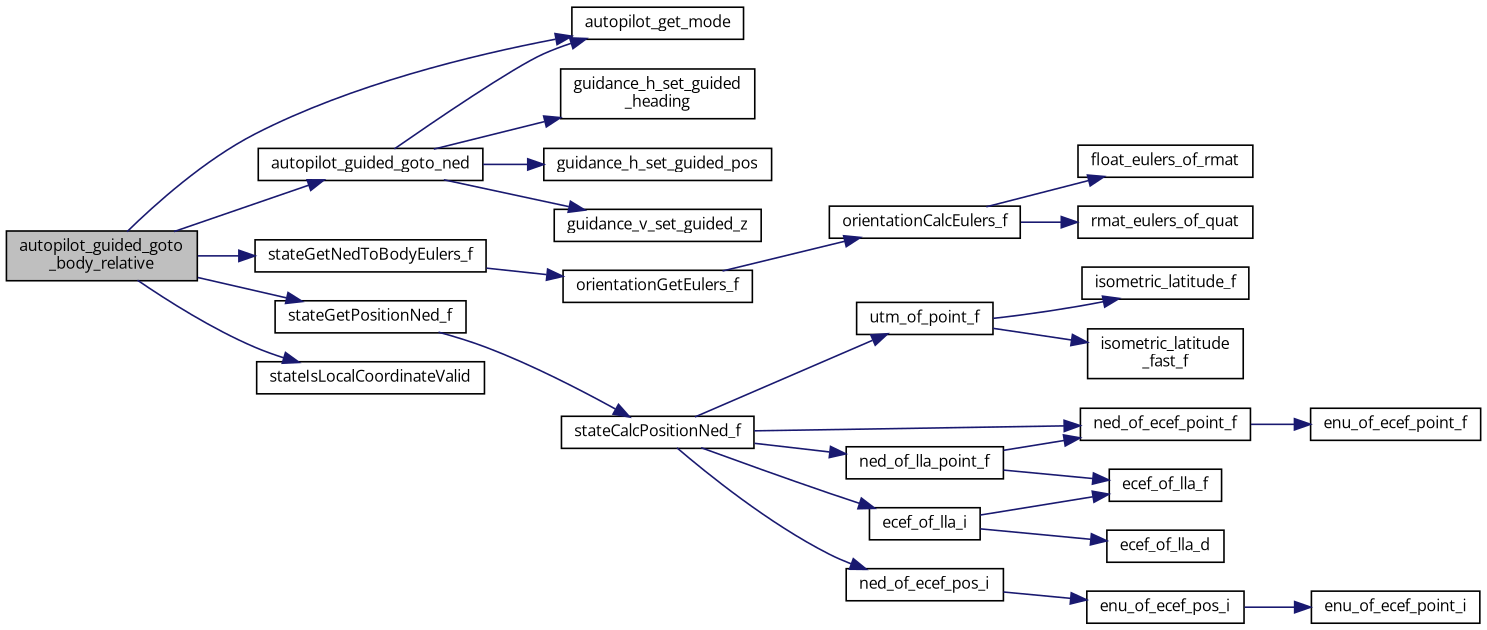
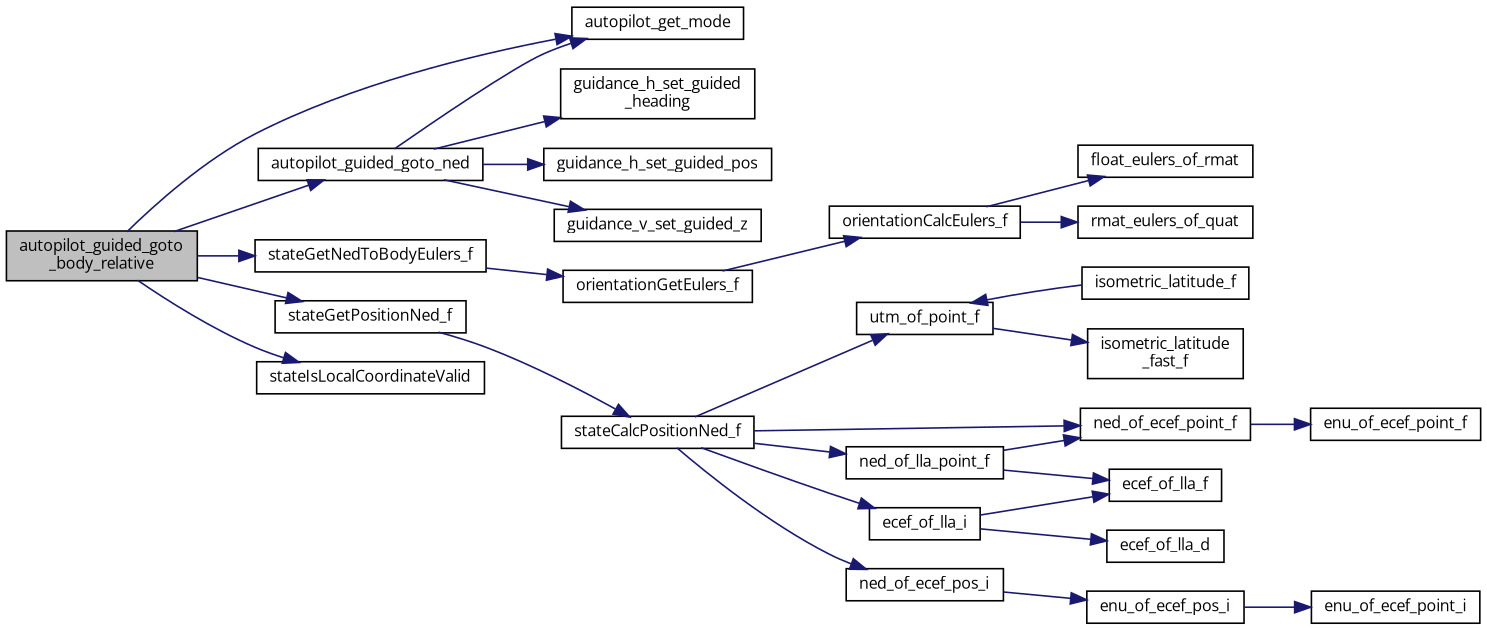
edge "utm_of_point_f" -> "isometric_latitude_f": reversed
